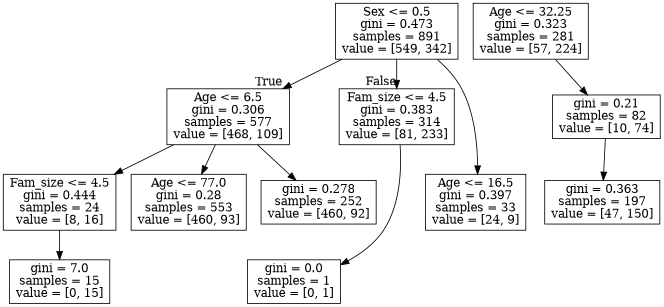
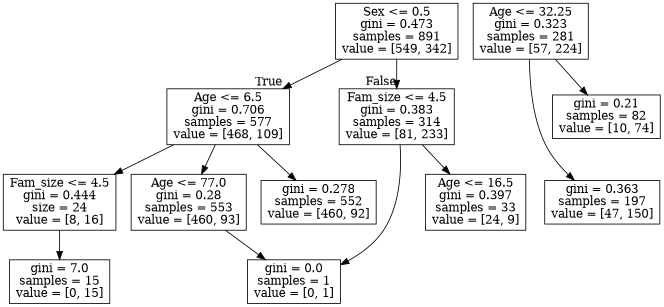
edge "Sex <= 0.5 gini = 0.473 samples = 891 value = [549, 342]" -> "Age <= 16.5 gini = 0.397 samples = 33 value = [24, 9]": now "Fam_size <= 4.5 gini = 0.383 samples = 314 value = [81, 233]" -> "Age <= 16.5 gini = 0.397 samples = 33 value = [24, 9]"
node "Age <= 6.5 gini = 0.306 samples = 577 value = [468, 109]": label "Age <= 6.5 gini = 0.306 samples = 577 value = [468, 109]" -> "Age <= 6.5 gini = 0.706 samples = 577 value = [468, 109]"
edge "gini = 0.21 samples = 82 value = [10, 74]" -> "gini = 0.363 samples = 197 value = [47, 150]": now "Age <= 32.25 gini = 0.323 samples = 281 value = [57, 224]" -> "gini = 0.363 samples = 197 value = [47, 150]"
node "Fam_size <= 4.5 gini = 0.444 samples = 24 value = [8, 16]": label "Fam_size <= 4.5 gini = 0.444 samples = 24 value = [8, 16]" -> "Fam_size <= 4.5 gini = 0.444 size = 24 value = [8, 16]"
node "gini = 0.278 samples = 252 value = [460, 92]": label "gini = 0.278 samples = 252 value = [460, 92]" -> "gini = 0.278 samples = 552 value = [460, 92]"
edge "Age <= 77.0 gini = 0.28 samples = 553 value = [460, 93]" -> "gini = 0.0 samples = 1 value = [0, 1]": added
